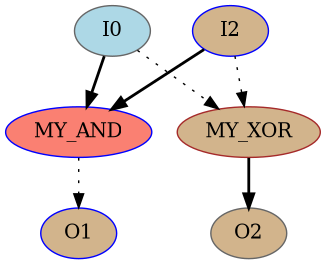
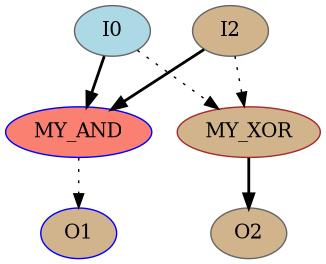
node "I2": color blue -> gray40
